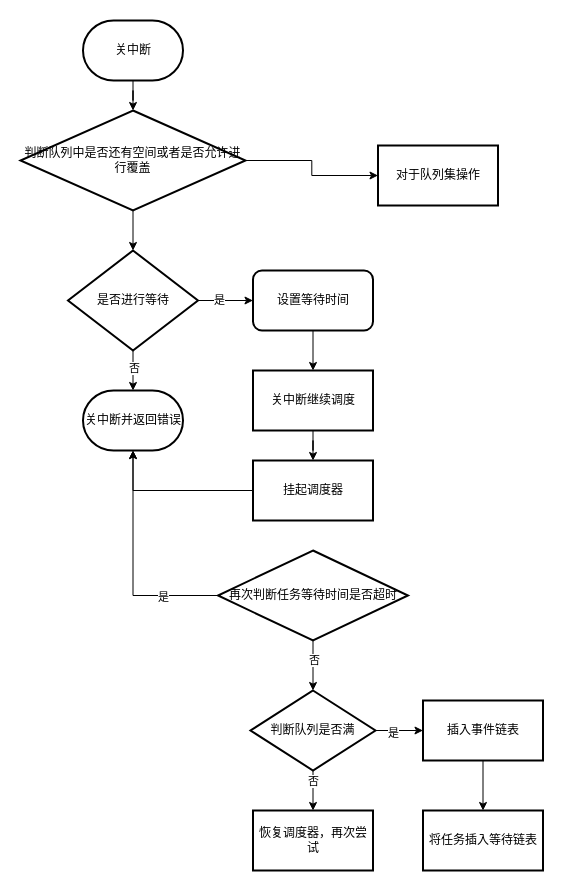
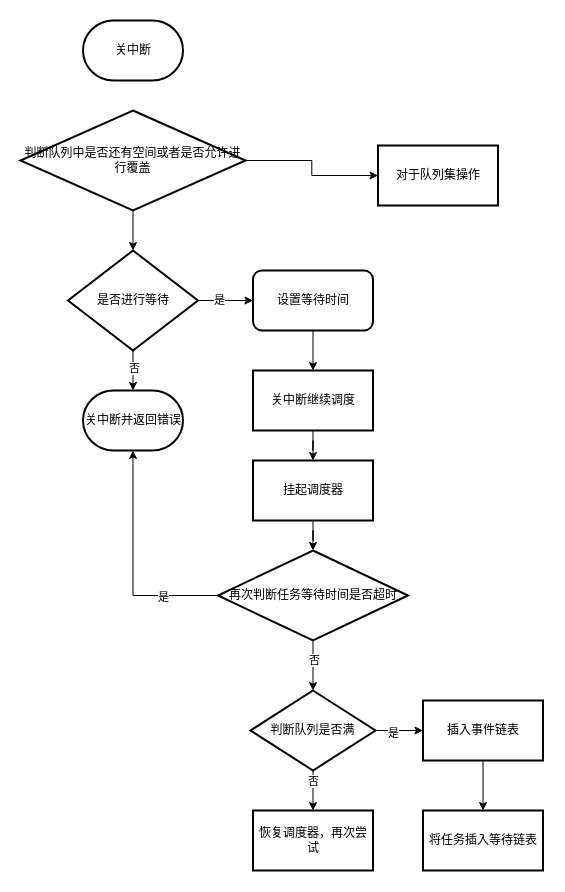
edge "关中断" -> "判断队列中是否还有空间或者是否允许进行覆盖": removed
edge "挂起调度器" -> "关中断并返回错误": now "挂起调度器" -> "再次判断任务等待时间是否超时"
